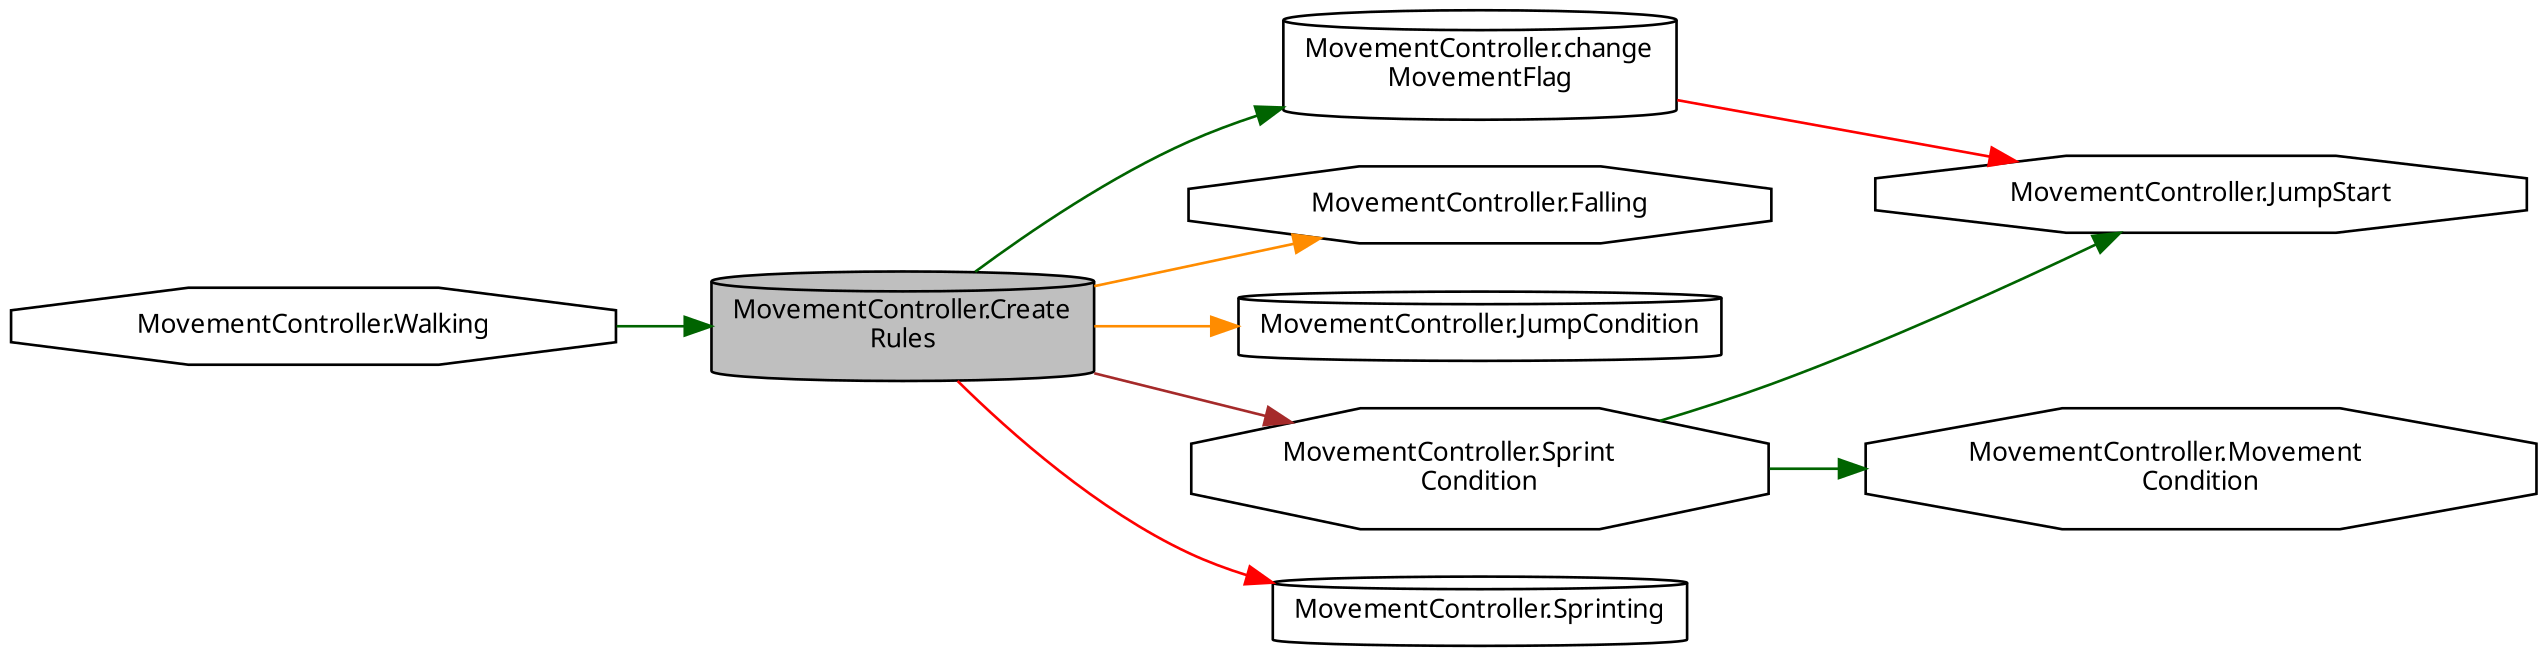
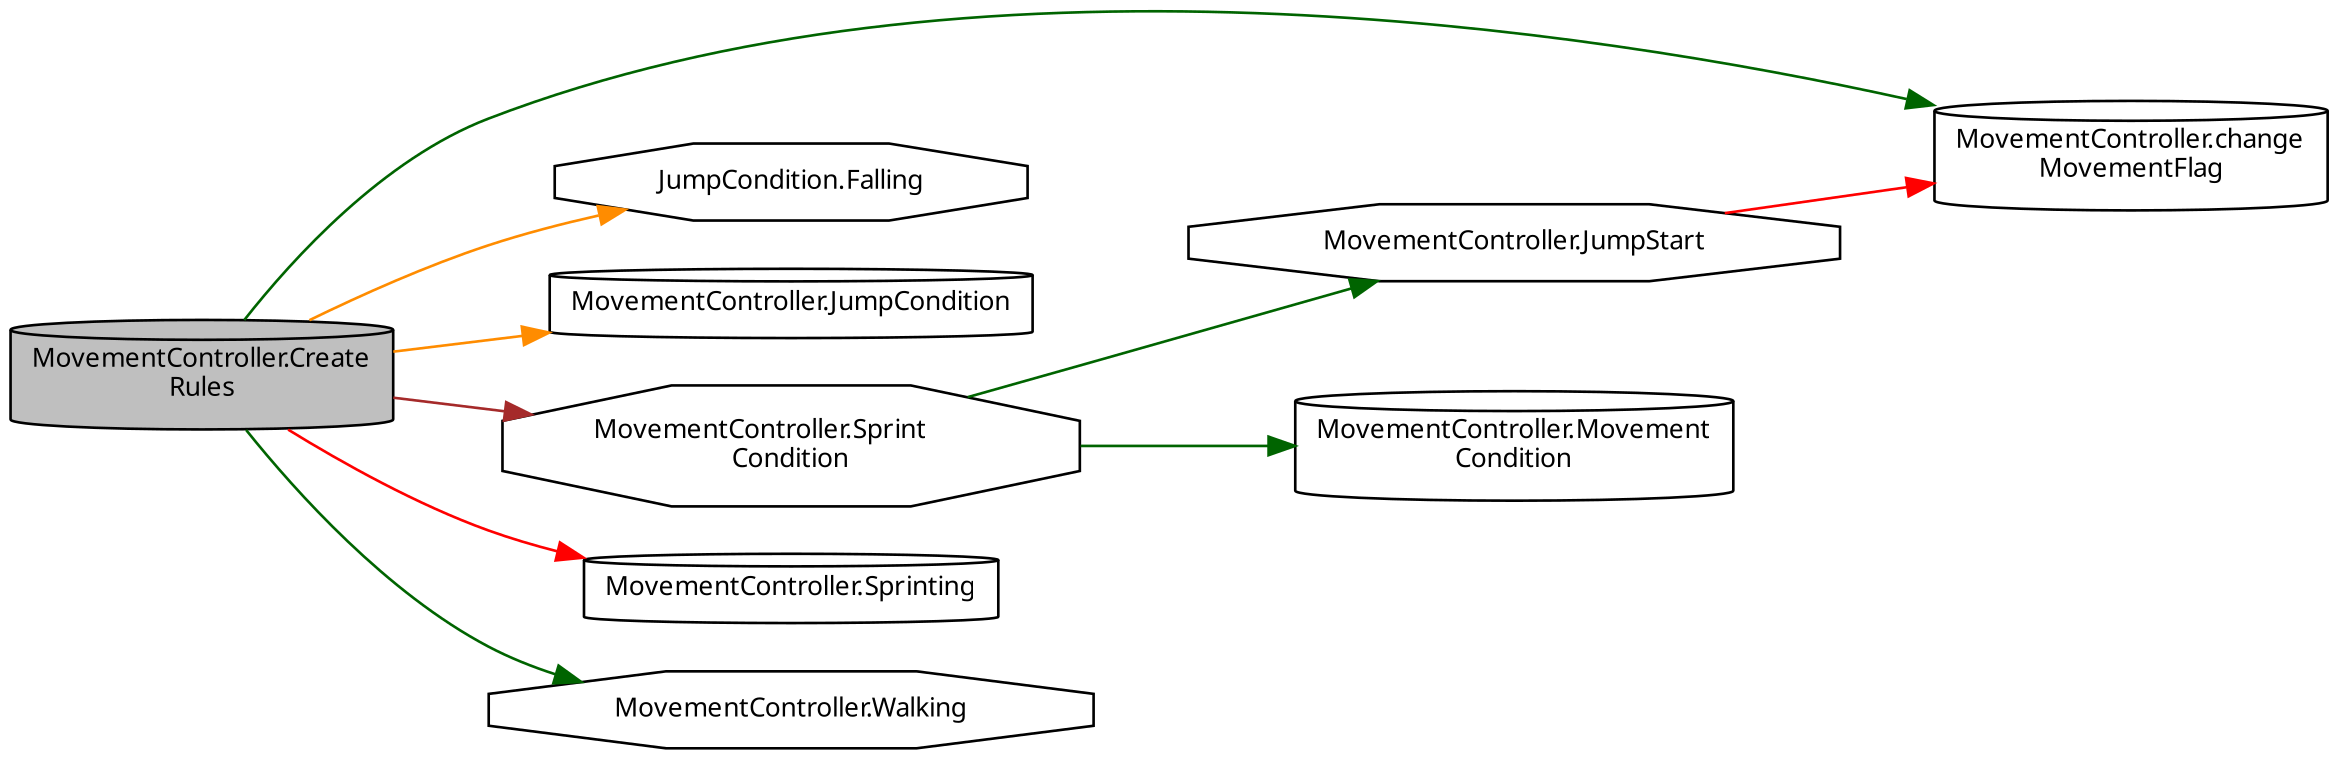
edge "MovementController.change MovementFlag" -> "MovementController.JumpStart": reversed
node "MovementController.Falling": label "MovementController.Falling" -> "JumpCondition.Falling"
edge "MovementController.Walking" -> "MovementController.Create Rules": reversed
node "MovementController.Movement Condition": shape octagon -> cylinder
